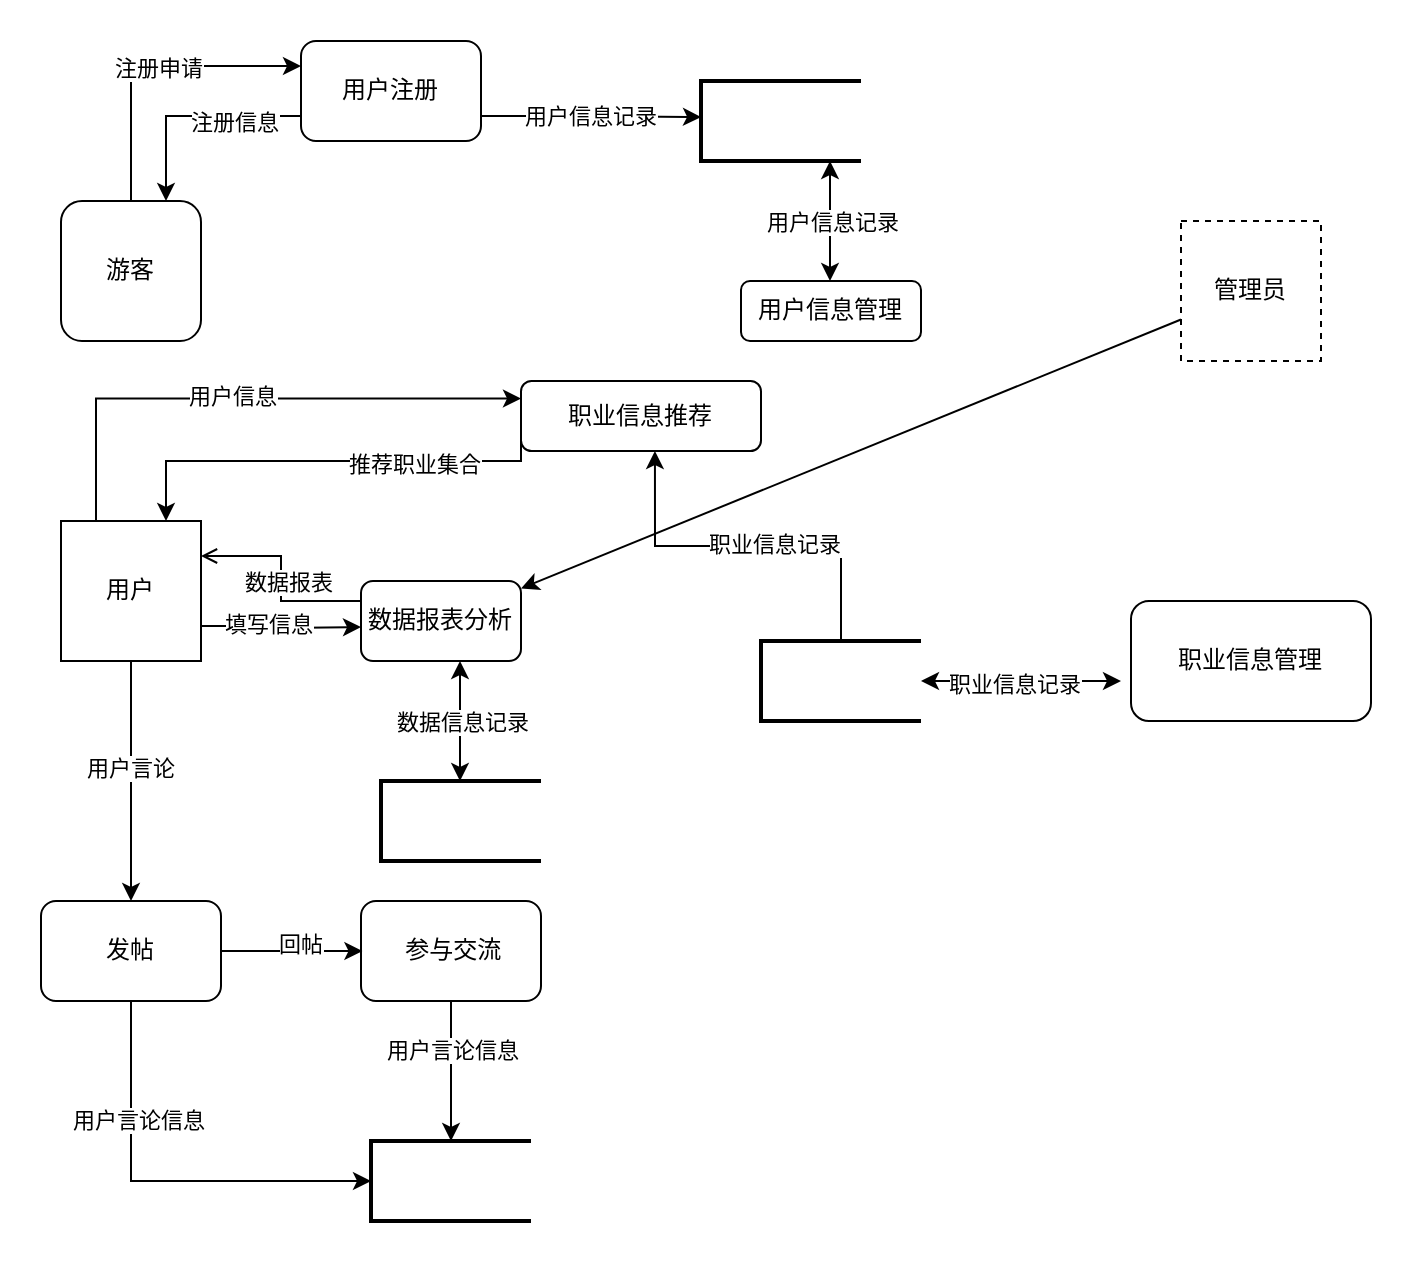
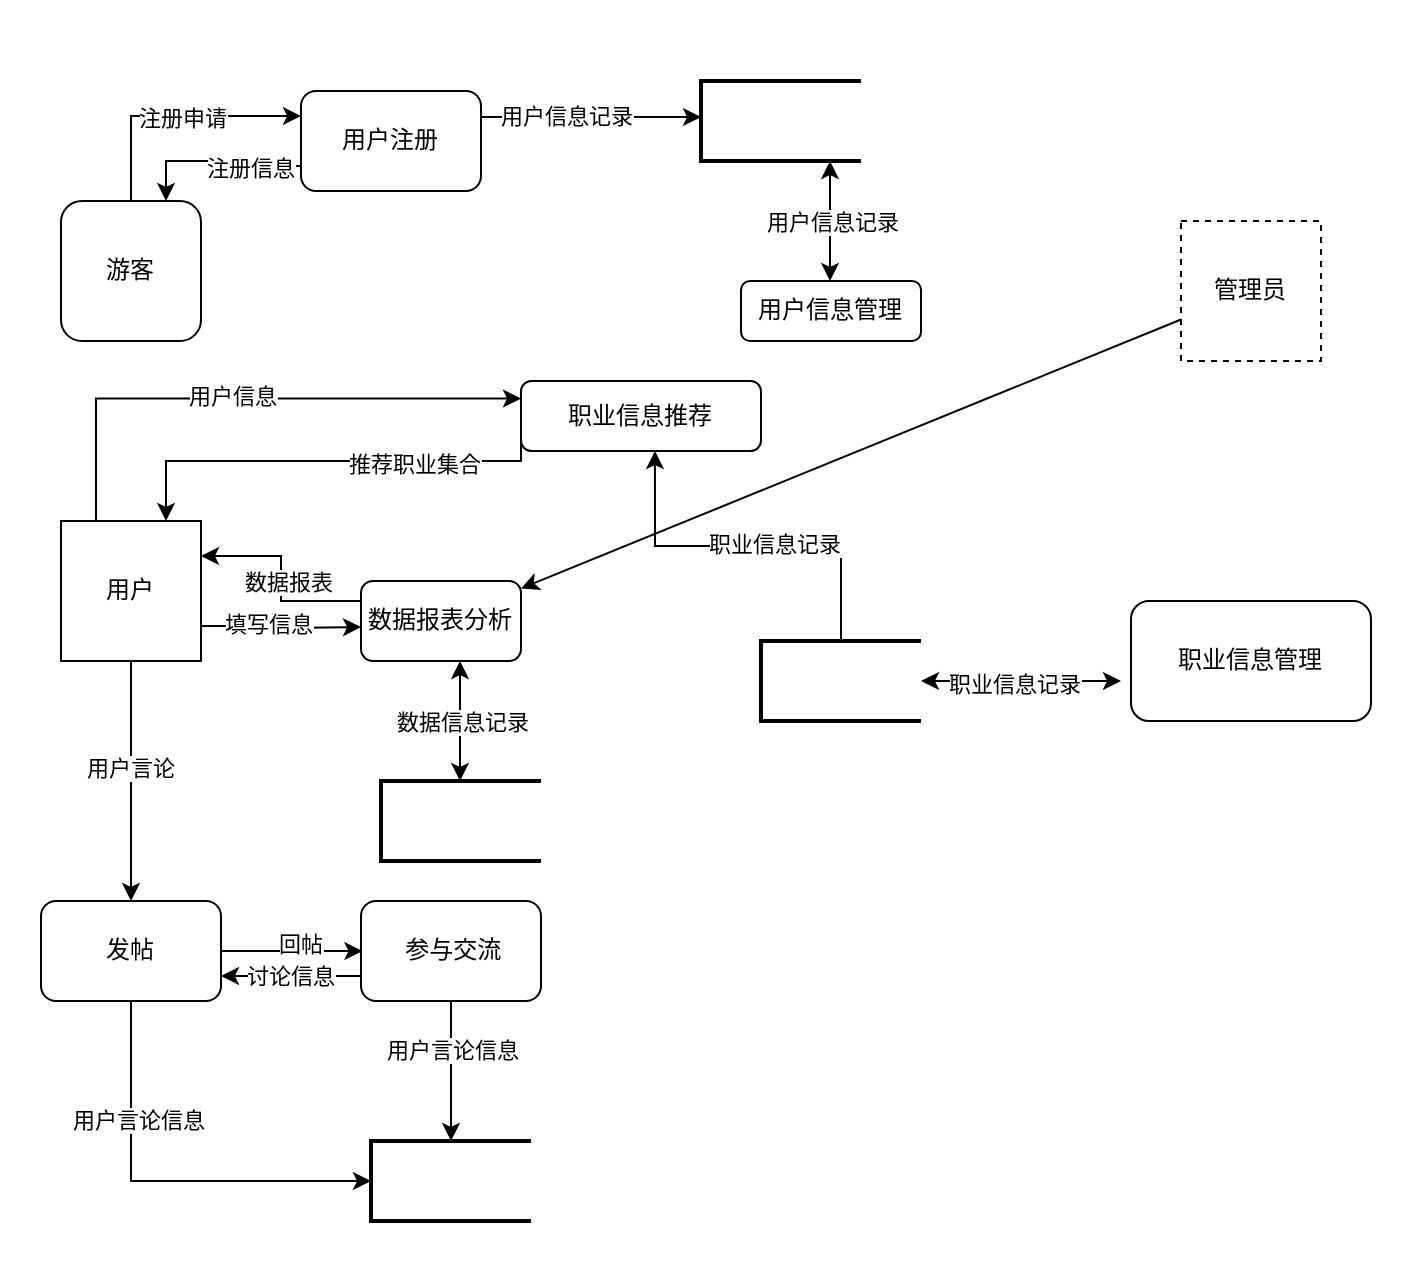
node "用户注册": moved (391, 91) -> (391, 141)
edge "数据报表分析" -> "用户": arrowhead open -> classic
edge "参与交流" -> "发帖": added, label "讨论信息"
